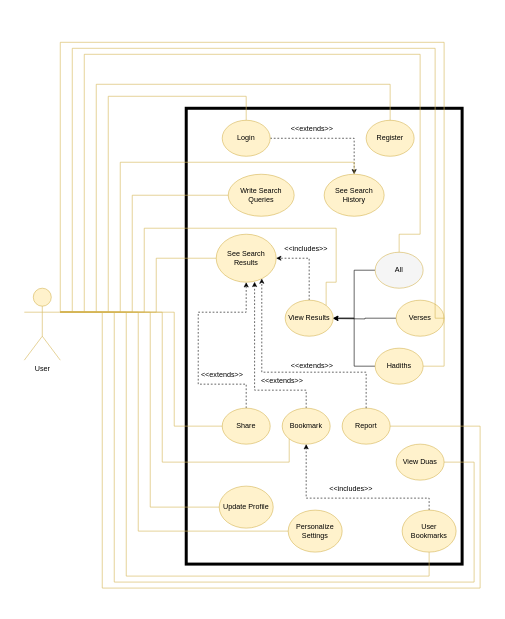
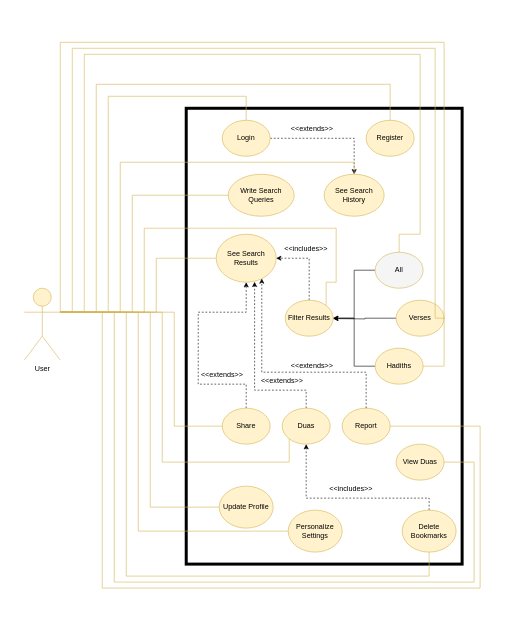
node "View Results": label "View Results" -> "Filter Results"
node "Bookmark": label "Bookmark" -> "Duas"
node "User Bookmarks": label "User Bookmarks" -> "Delete Bookmarks"
